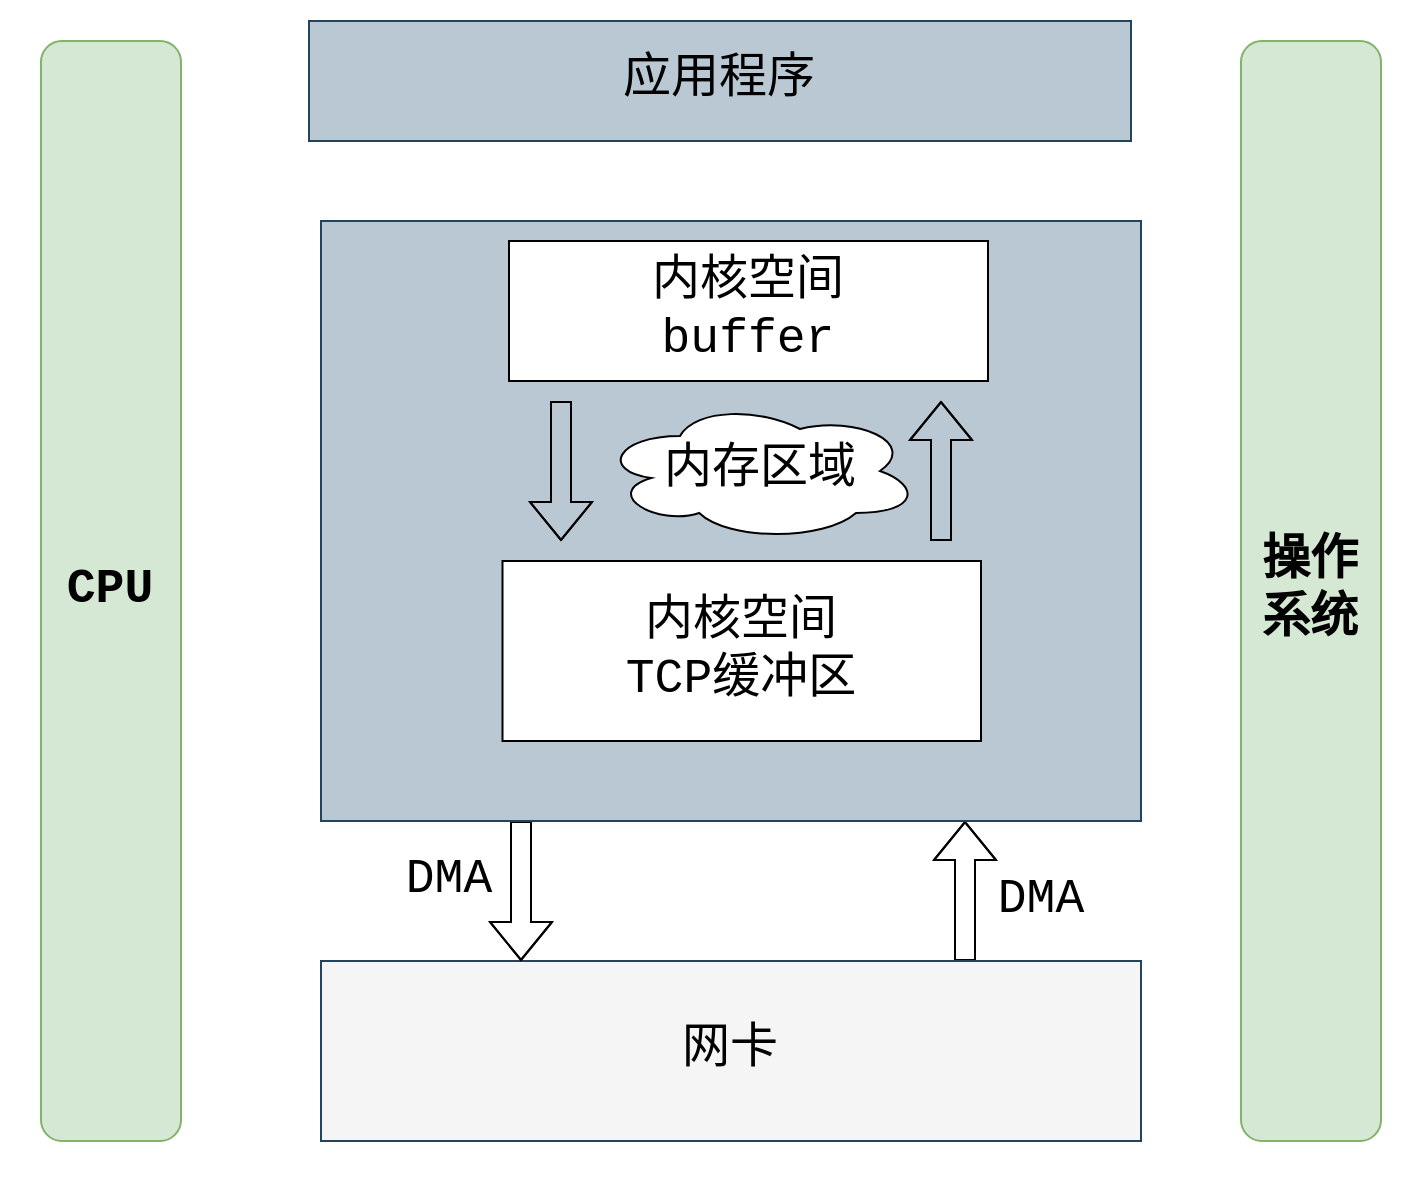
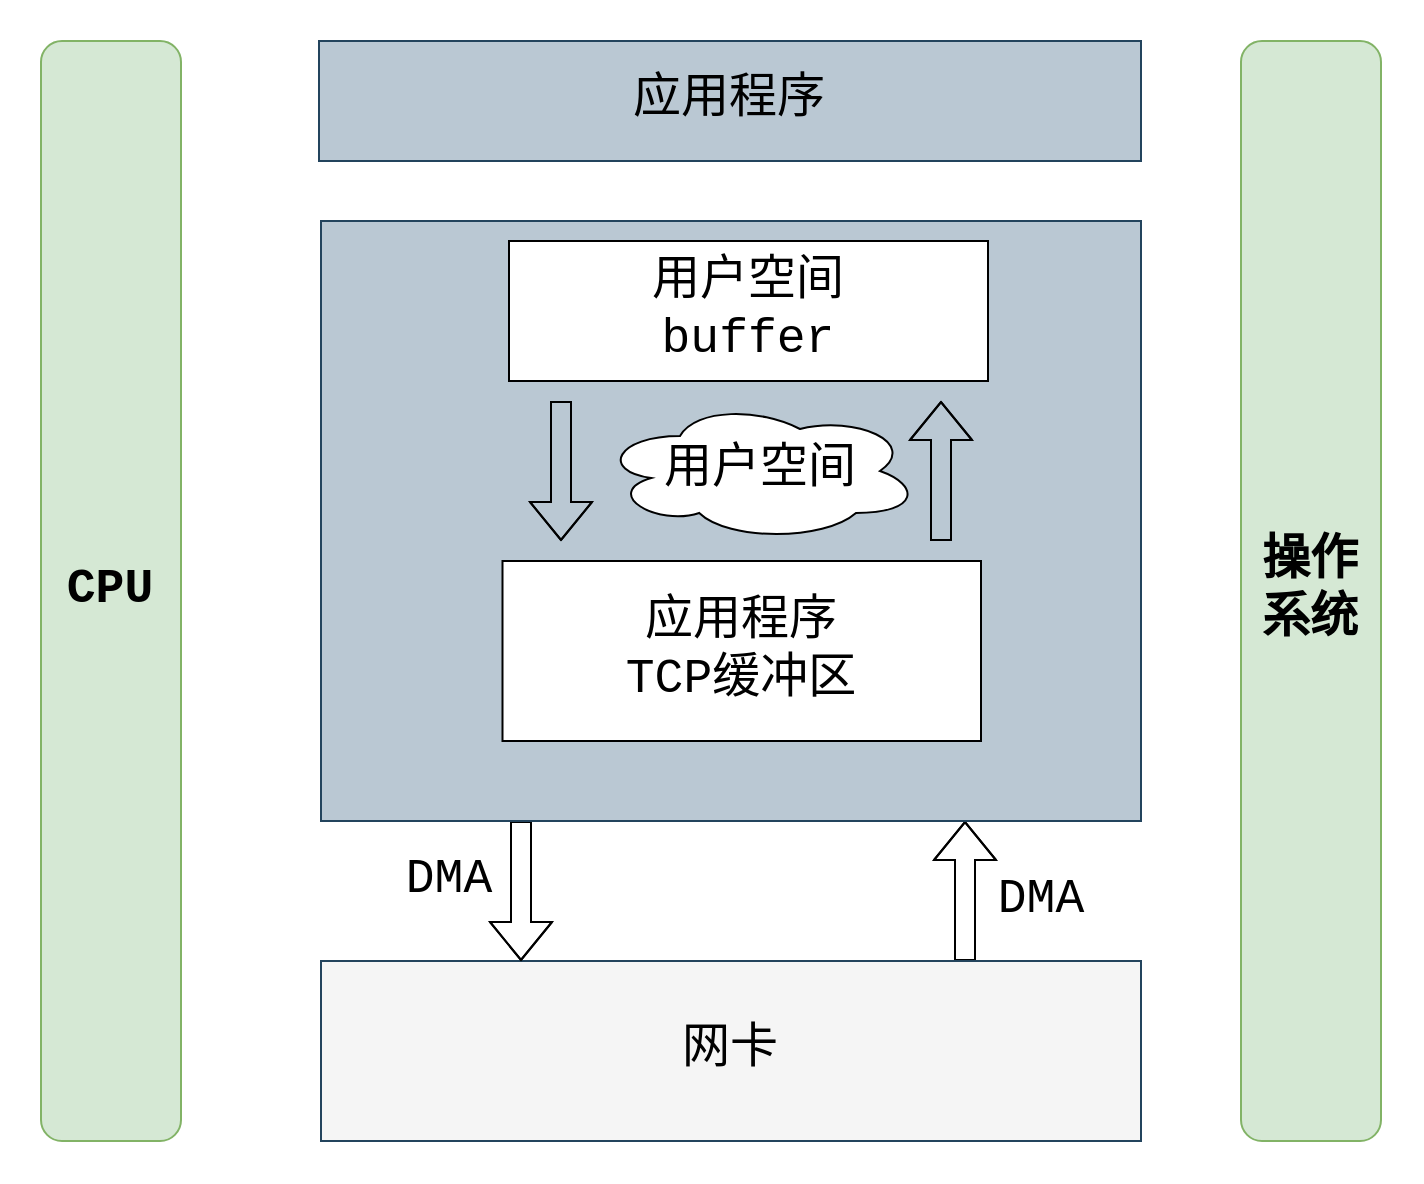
node "应用程序": moved (720, 81) -> (730, 101)
node "内核空间 buffer": label "内核空间 buffer" -> "用户空间 buffer"
node "内存区域": label "内存区域" -> "用户空间"
node "内核空间 TCP缓冲区": label "内核空间 TCP缓冲区" -> "应用程序 TCP缓冲区"
